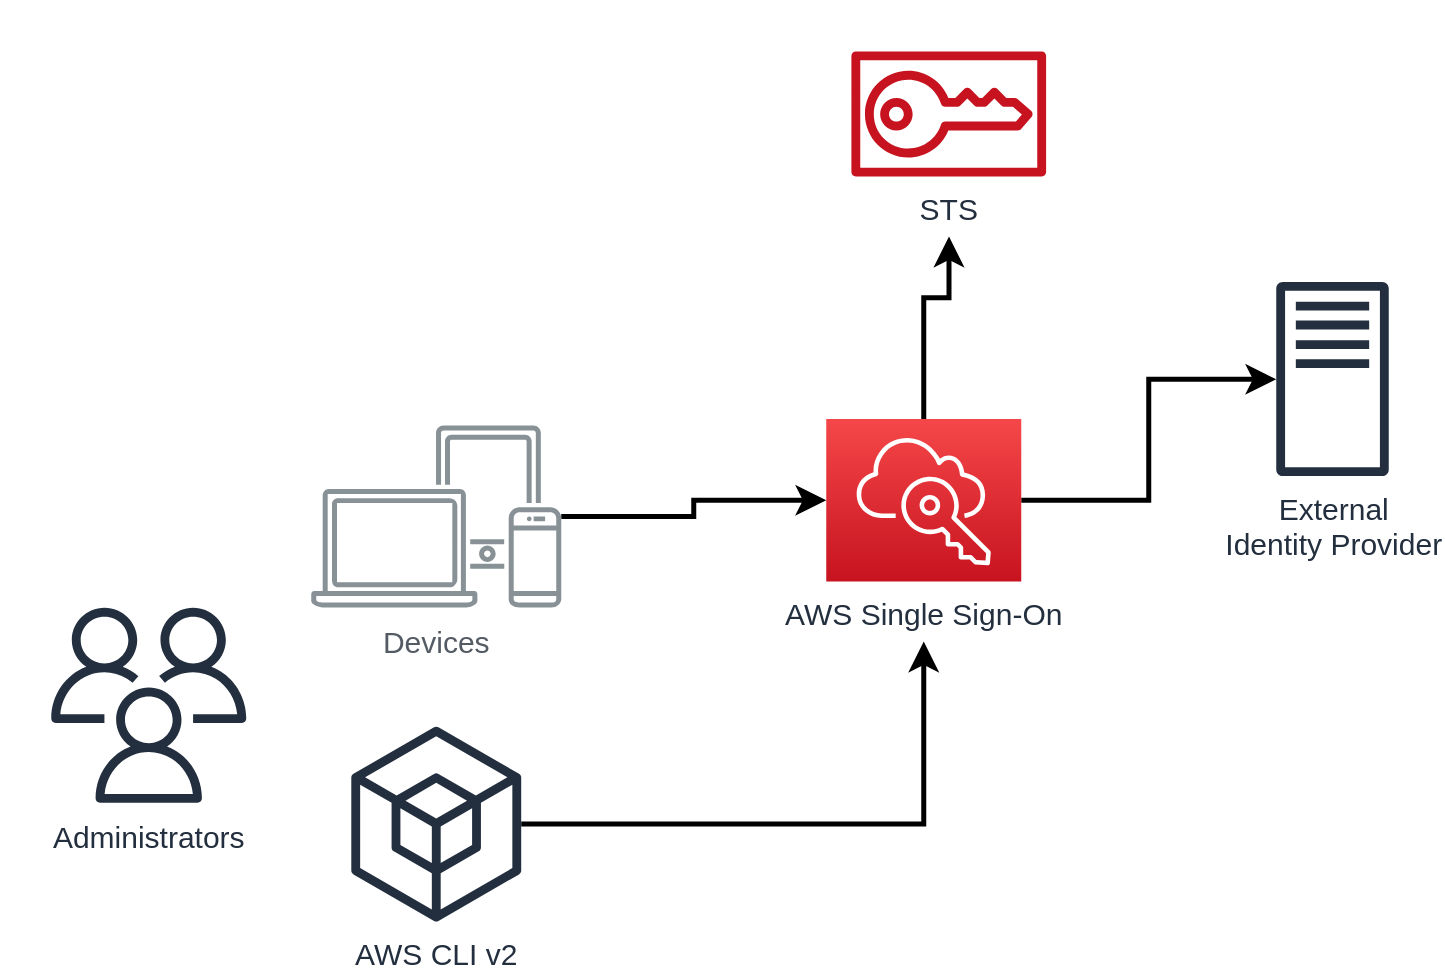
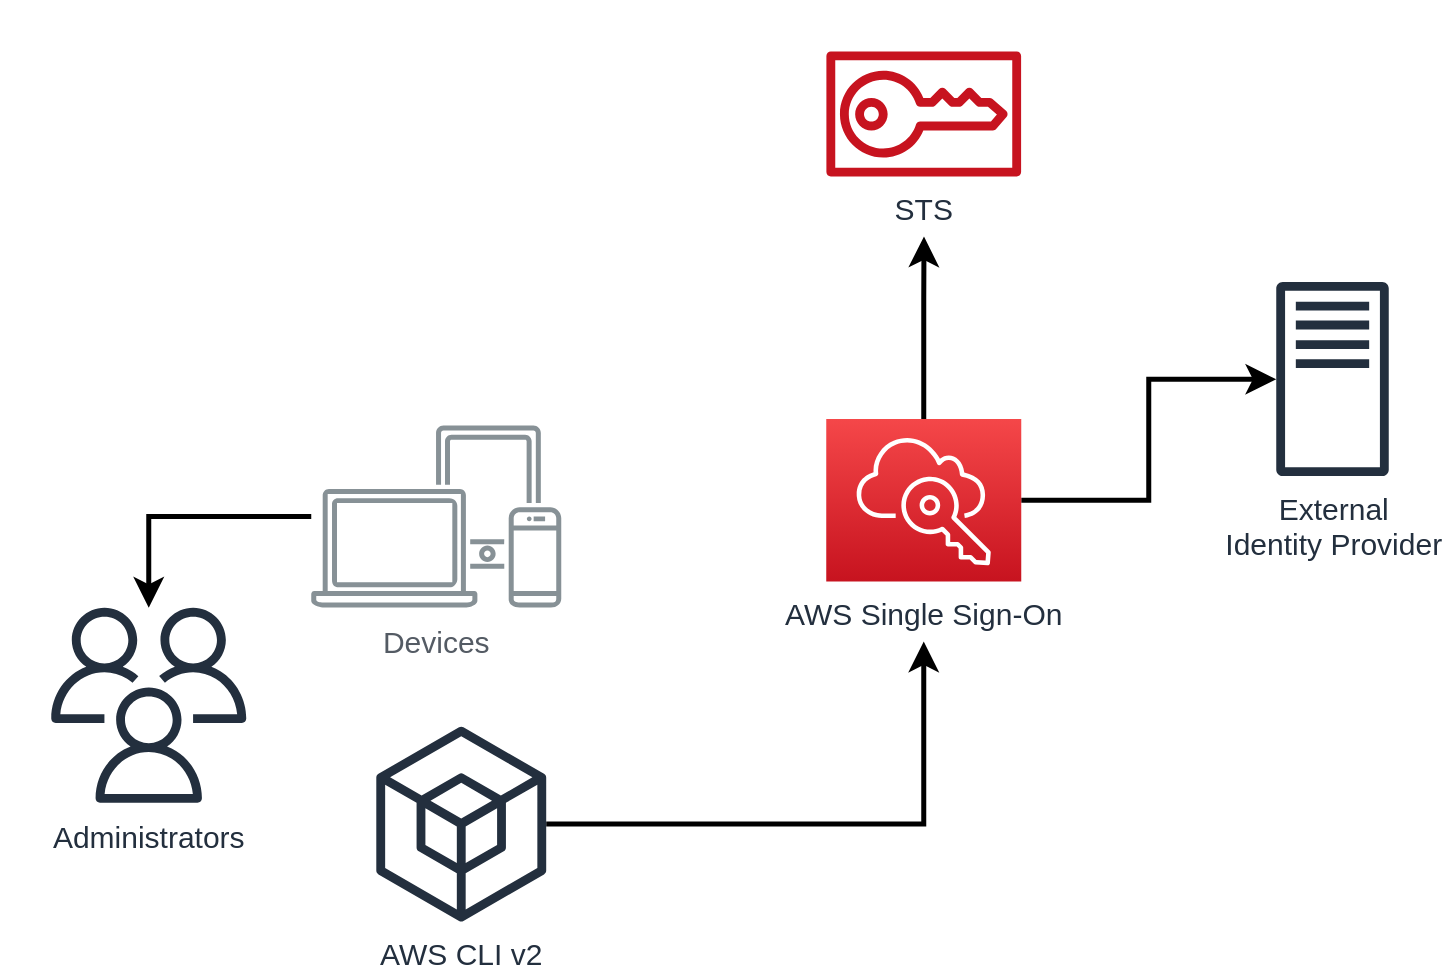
node "STS": moved (949, 114) -> (924, 114)
edge "Devices" -> "AWS Single Sign-On": now "Devices" -> "Administrators"
node "AWS CLI v2": moved (436, 824) -> (461, 824)
